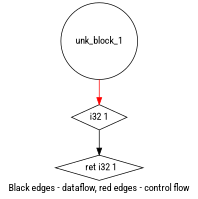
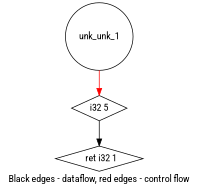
node "unk_block_1": label "unk_block_1" -> "unk_unk_1"
node "i32 1": label "i32 1" -> "i32 5"
